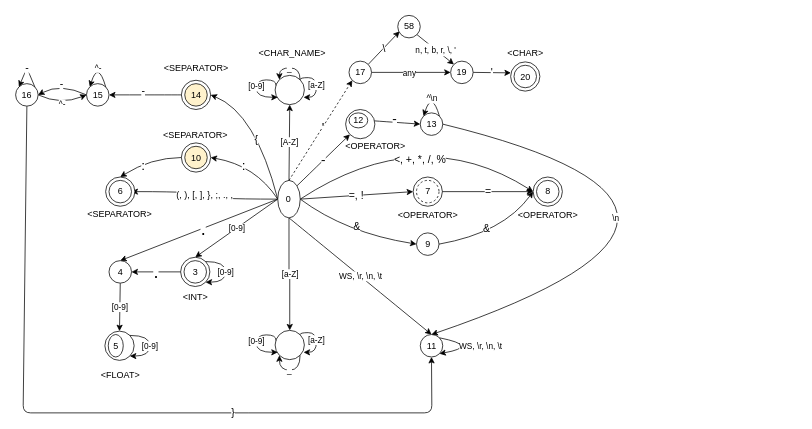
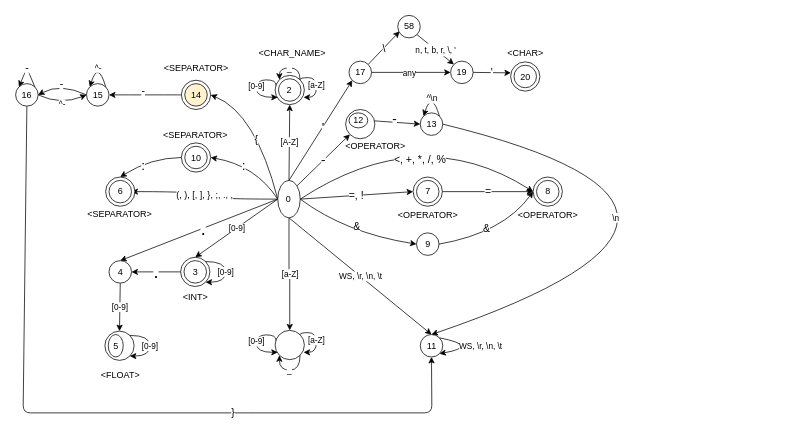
node "2": added
edge "0" -> "17": style dashed -> solid
node "10": fillcolor #fff2cc -> #ffffff
node "7": style dashed -> solid
